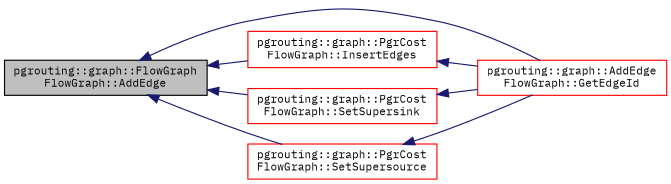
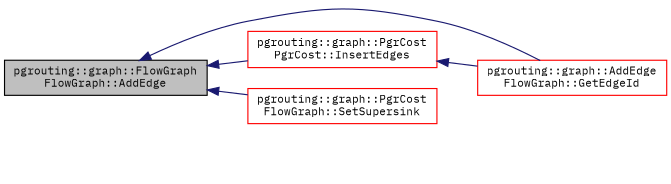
node "pgrouting::graph::PgrCost FlowGraph::InsertEdges": label "pgrouting::graph::PgrCost FlowGraph::InsertEdges" -> "pgrouting::graph::PgrCost PgrCost::InsertEdges"
edge "pgrouting::graph::AddEdge FlowGraph::GetEdgeId" -> "pgrouting::graph::PgrCost FlowGraph::SetSupersink": removed
node "pgrouting::graph::PgrCost FlowGraph::SetSupersource": removed
